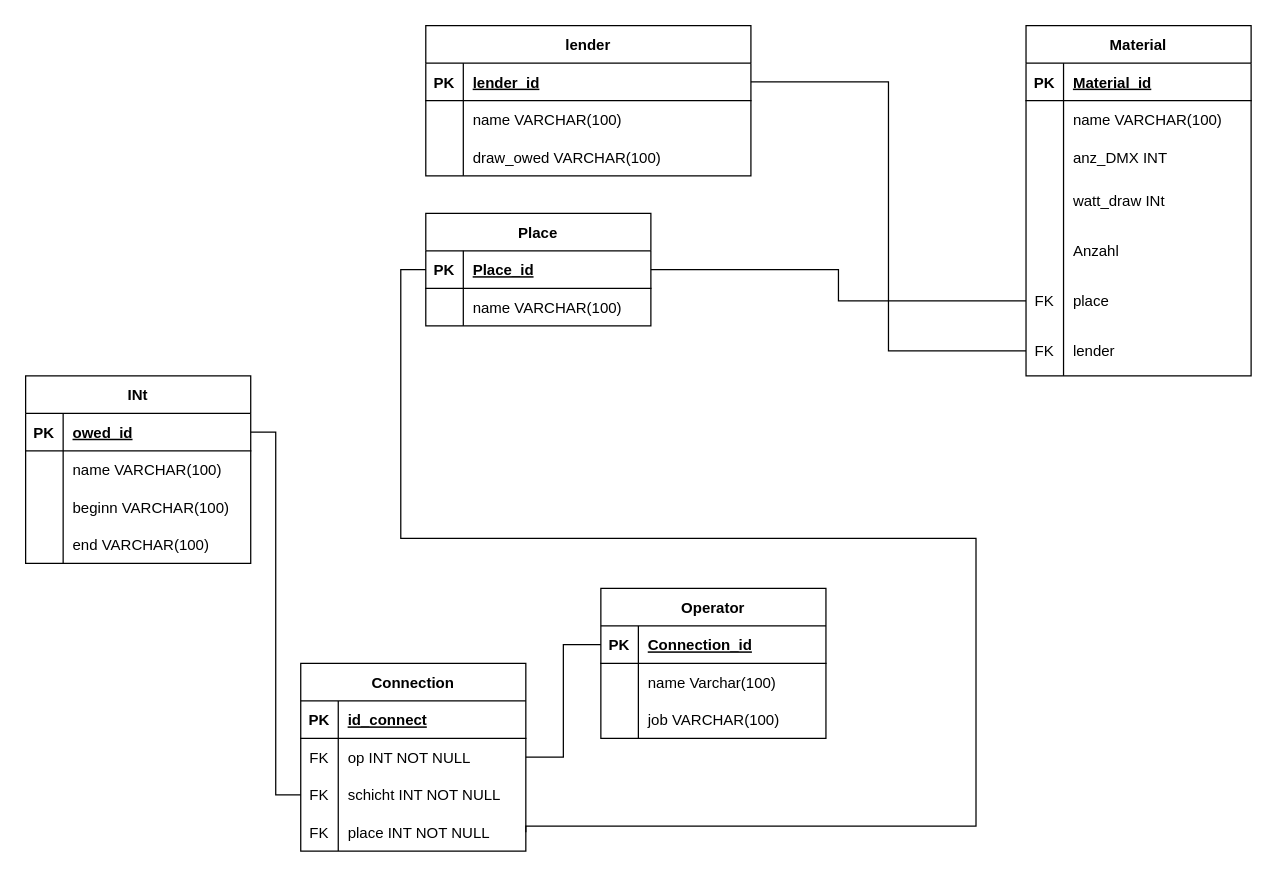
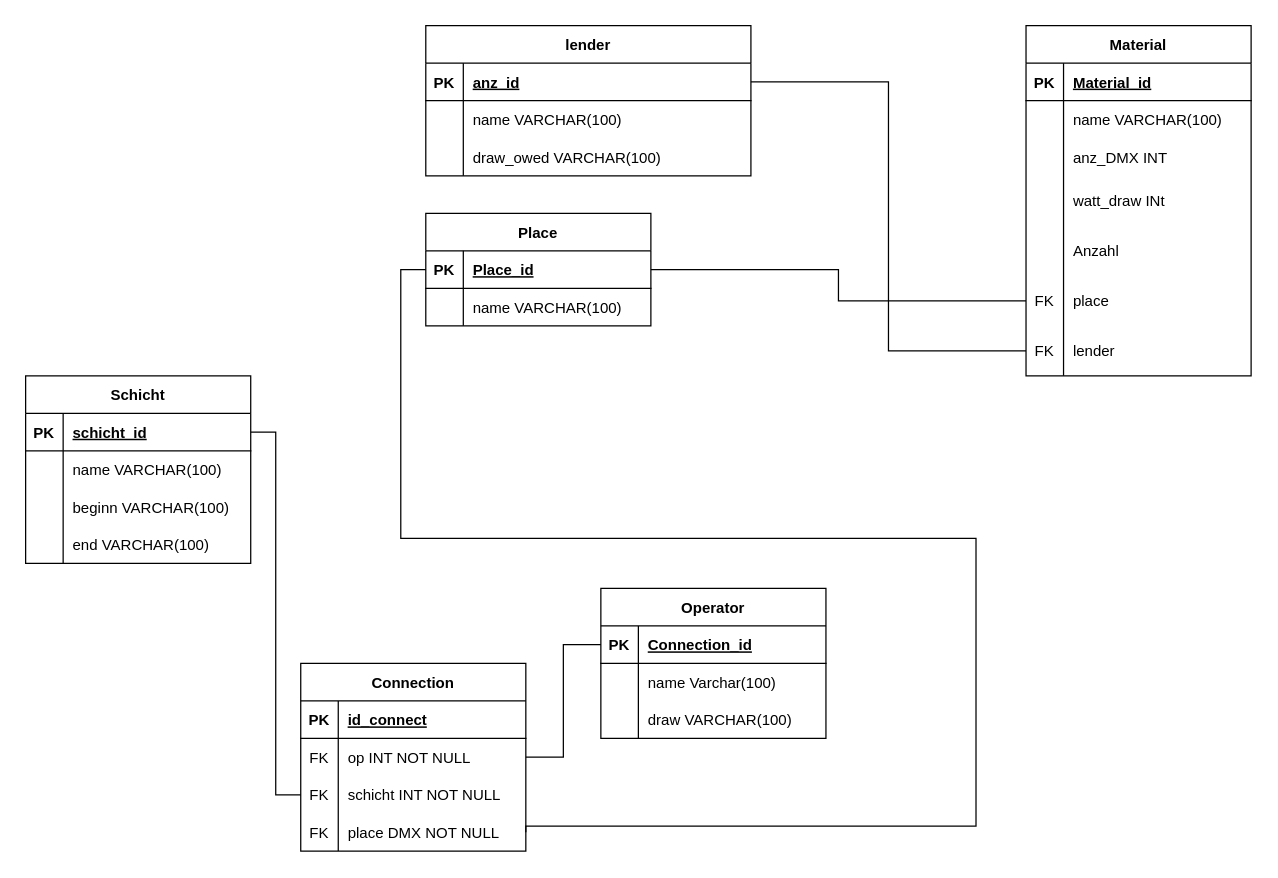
node "lender_id": label "lender_id" -> "anz_id"
node "INt": label "INt" -> "Schicht"
node "owed_id": label "owed_id" -> "schicht_id"
node "job VARCHAR(100)": label "job VARCHAR(100)" -> "draw VARCHAR(100)"
node "place INT NOT NULL": label "place INT NOT NULL" -> "place DMX NOT NULL"
